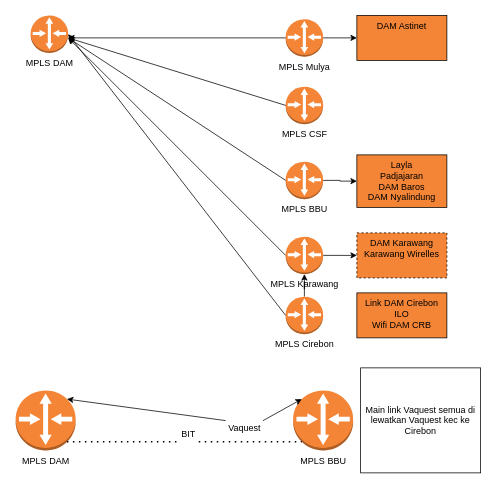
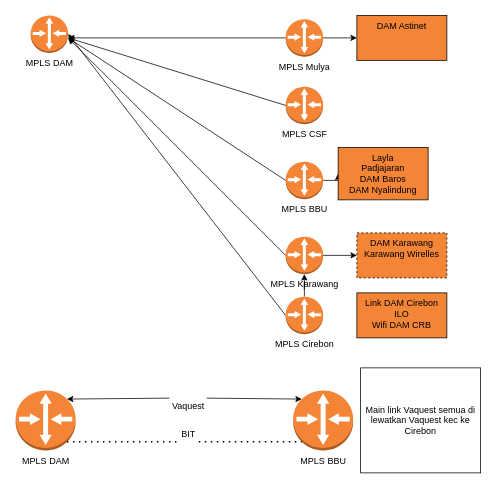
node "Layla Padjajaran DAM Baros DAM Nyalindung": moved (402, 181) -> (383, 174)
node "Vaquest": moved (244, 429) -> (188, 406)
